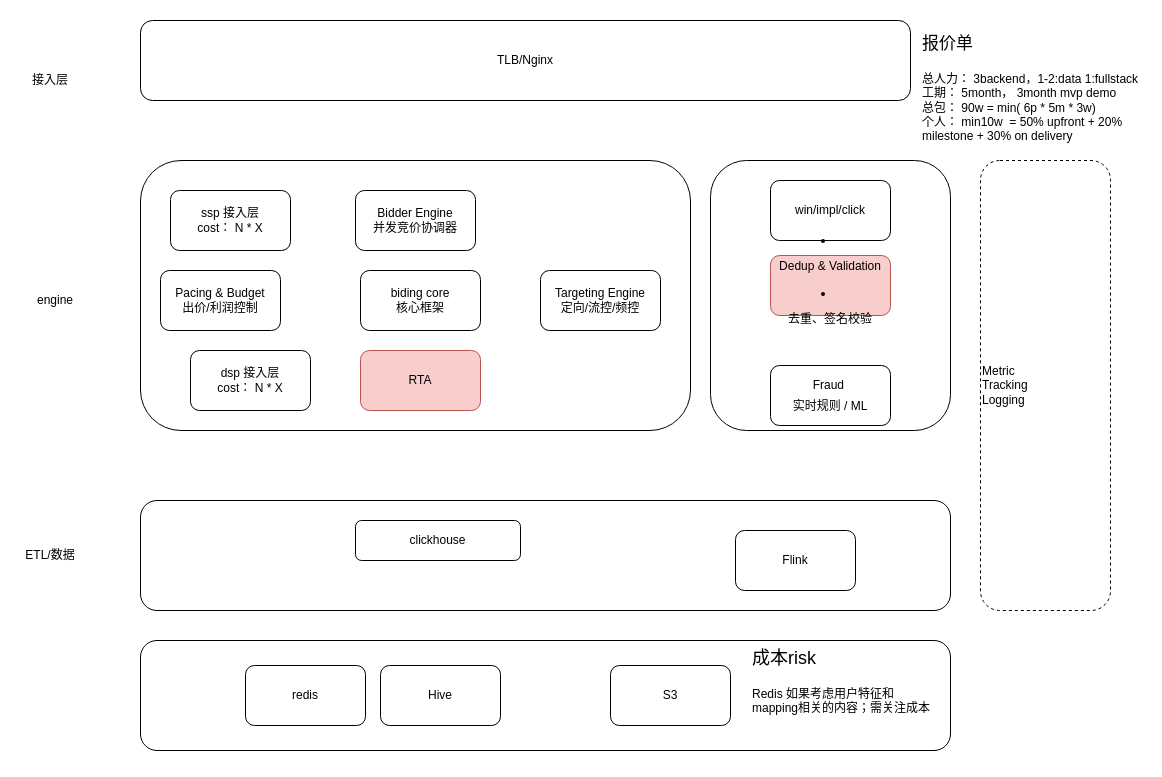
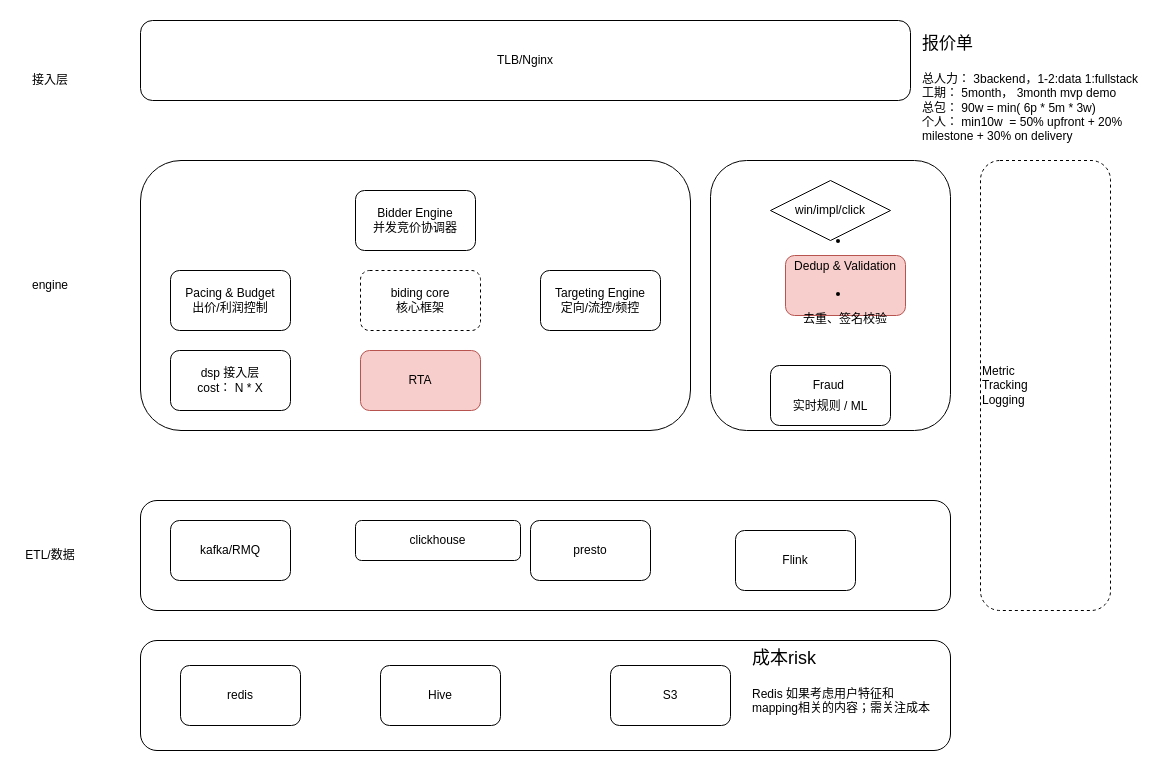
node "win/impl/click": shape rounded rectangle -> diamond
node "ssp 接入层 cost： N * X": removed
node "Dedup & Validation 去重、签名校验": moved (831, 286) -> (846, 286)
node "engine": moved (56, 301) -> (51, 286)
node "Pacing & Budget 出价/利润控制": moved (221, 301) -> (231, 301)
node "biding core 核心框架": style solid -> dashed
node "dsp 接入层 cost： N * X": moved (251, 381) -> (231, 381)
node "kafka/RMQ": added
node "presto": added
node "redis": moved (306, 696) -> (241, 696)
